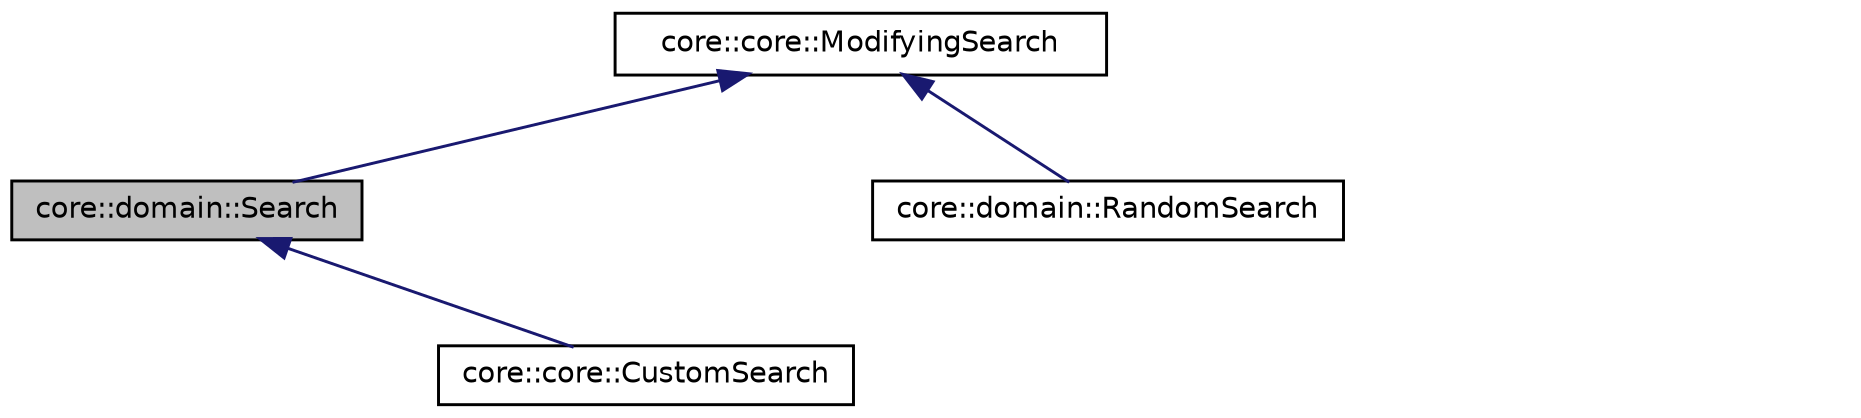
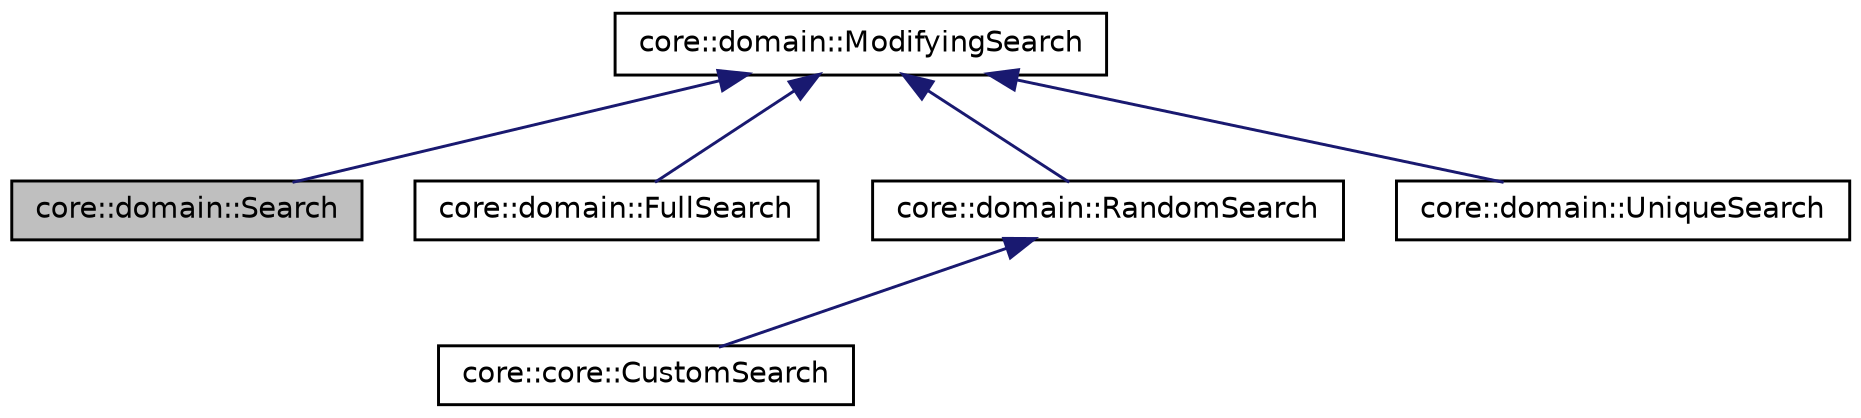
node "core::core::ModifyingSearch": label "core::core::ModifyingSearch" -> "core::domain::ModifyingSearch"
node "core::domain::FullSearch": added
node "core::domain::UniqueSearch": added
edge "core::core::CustomSearch" -> "core::domain::Search": now "core::core::CustomSearch" -> "core::domain::RandomSearch"
